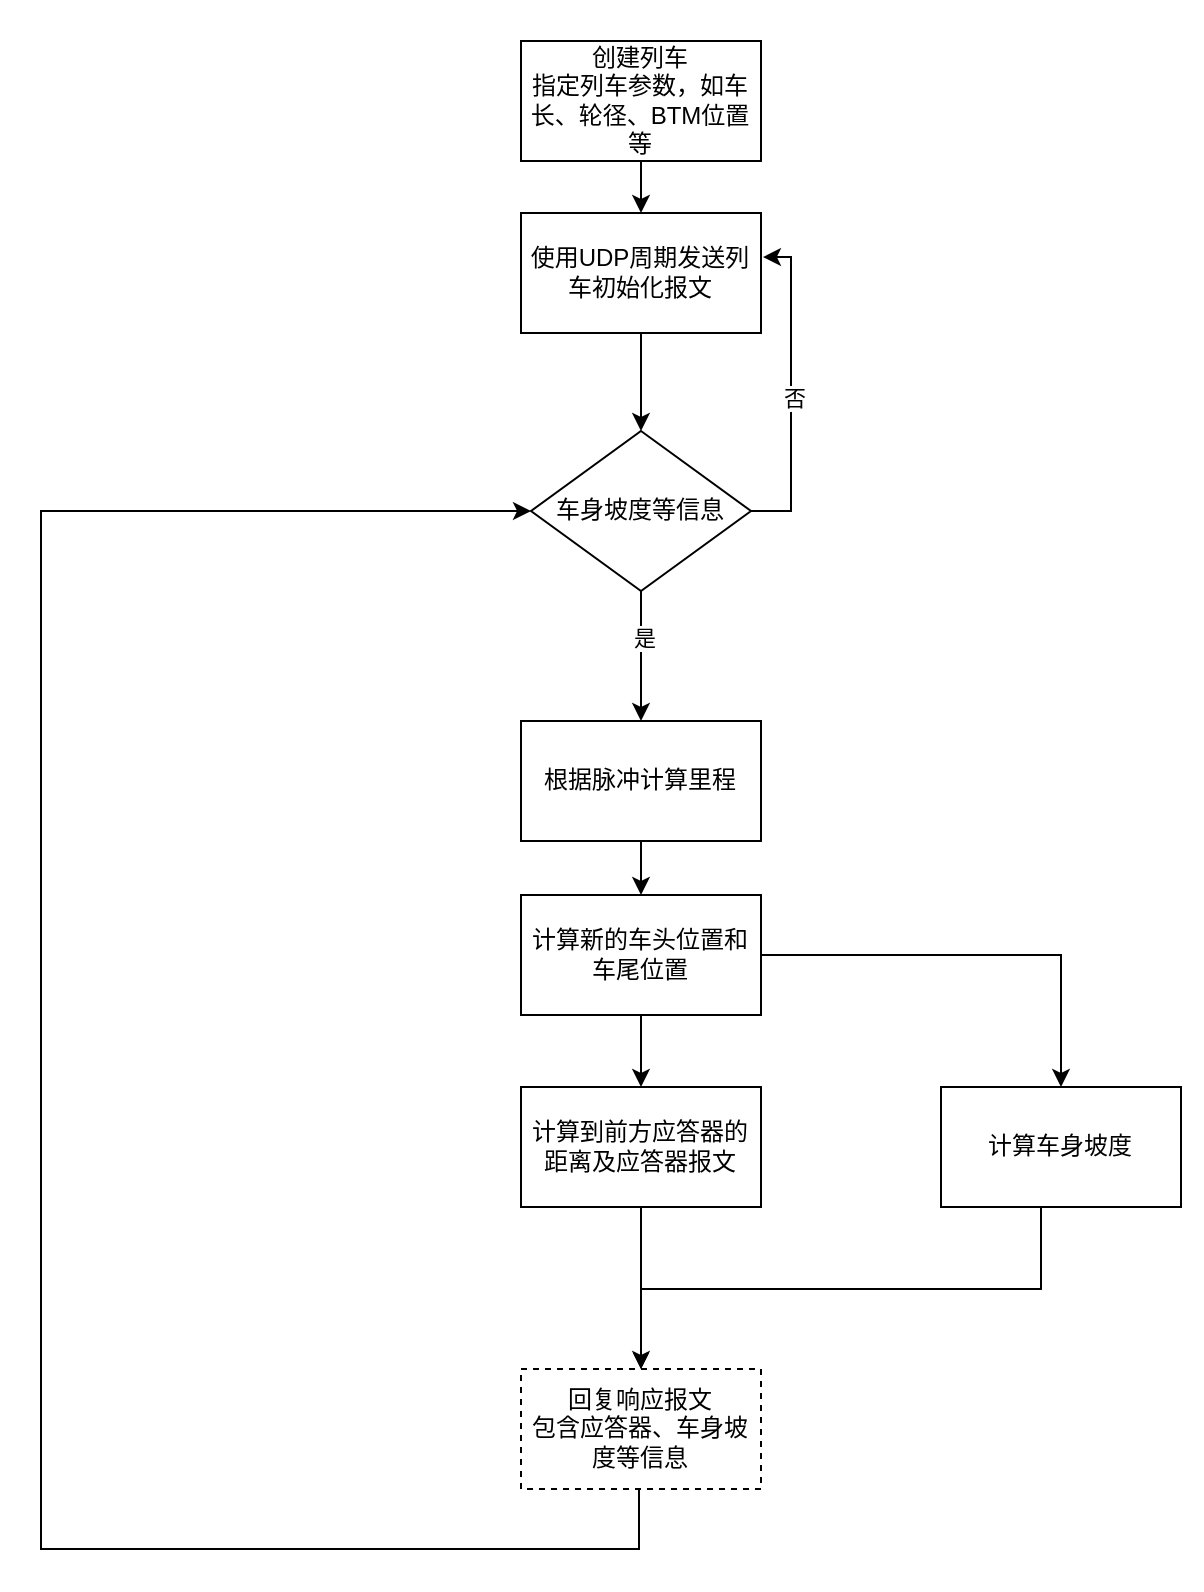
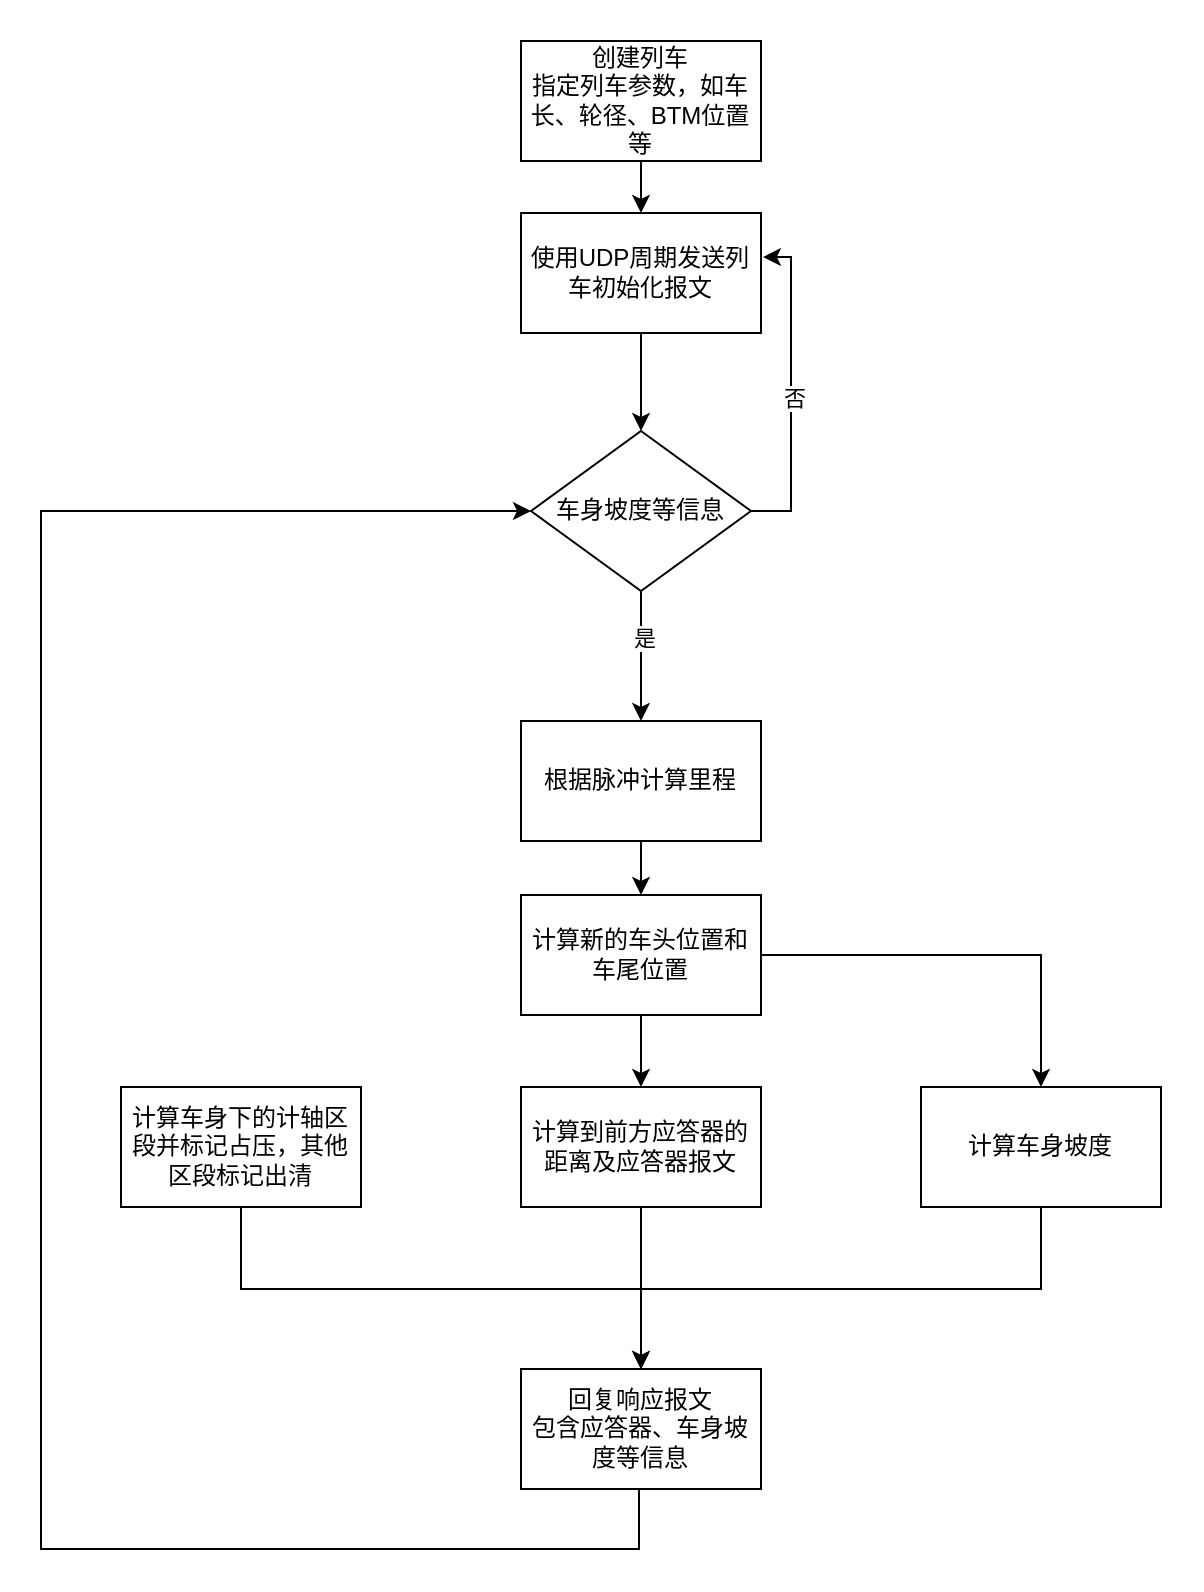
node "计算车身下的计轴区段并标记占压，其他区段标记出清": added
node "计算车身坡度": moved (1061, 1147) -> (1041, 1147)
edge "计算车身下的计轴区段并标记占压，其他区段标记出清" -> "回复响应报文 包含应答器、车身坡度等信息": added
node "回复响应报文 包含应答器、车身坡度等信息": style dashed -> solid
